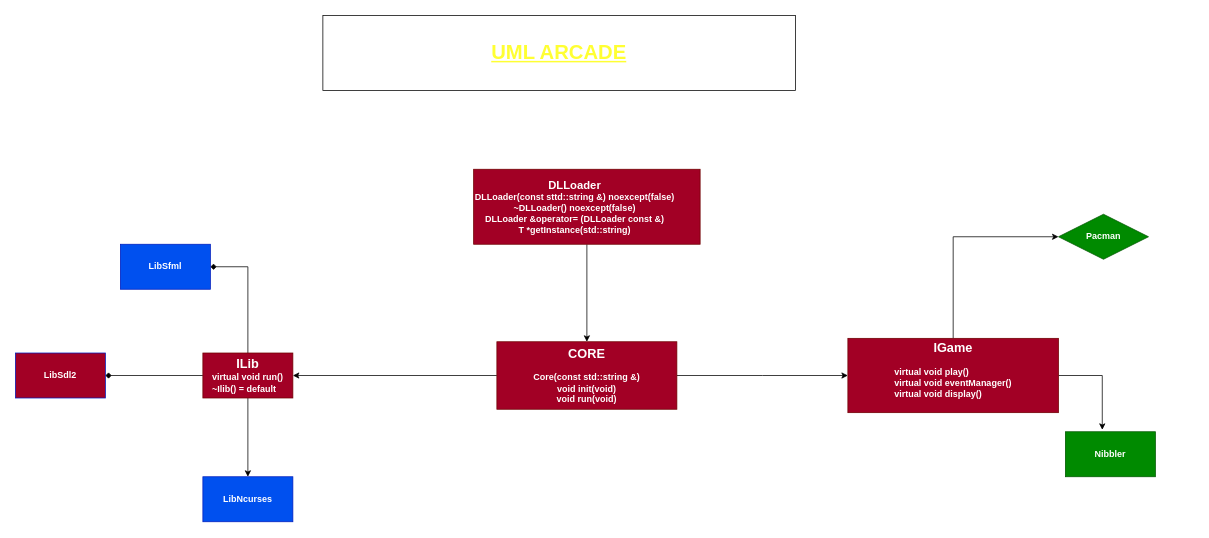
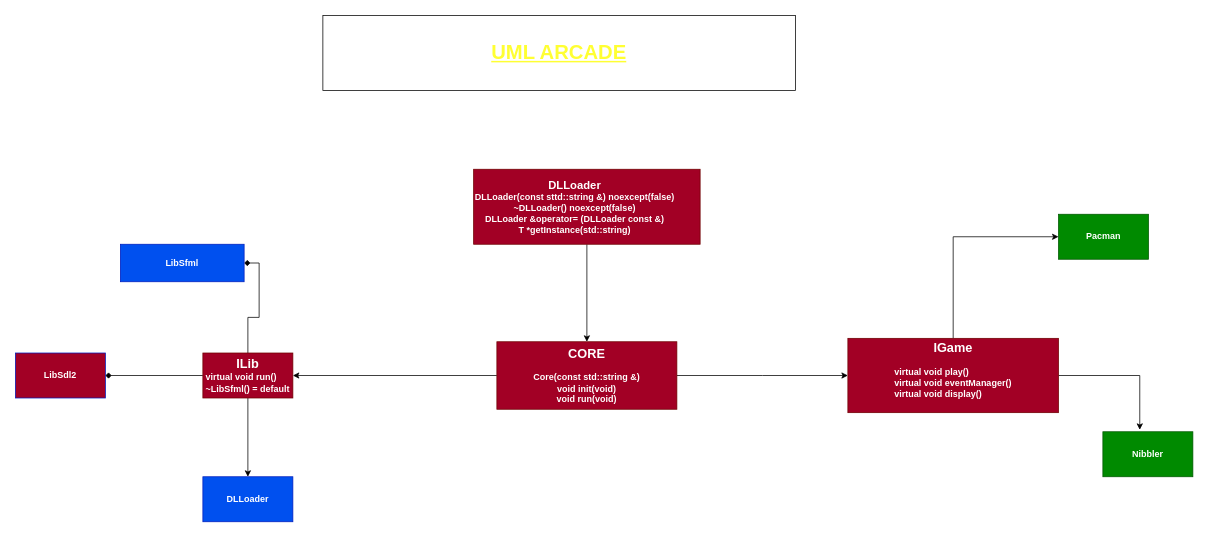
node "Pacman": shape diamond -> rectangle
node "LibSfml": size 90x45 -> 124x38
node "ILib virtual void run() ~Ilib() = default": label "ILib virtual void run() ~Ilib() = default" -> "ILib virtual void run() ~LibSfml() = default"
node "Nibbler": moved (1110, 454) -> (1148, 454)
node "LibNcurses": label "LibNcurses" -> "DLLoader"
